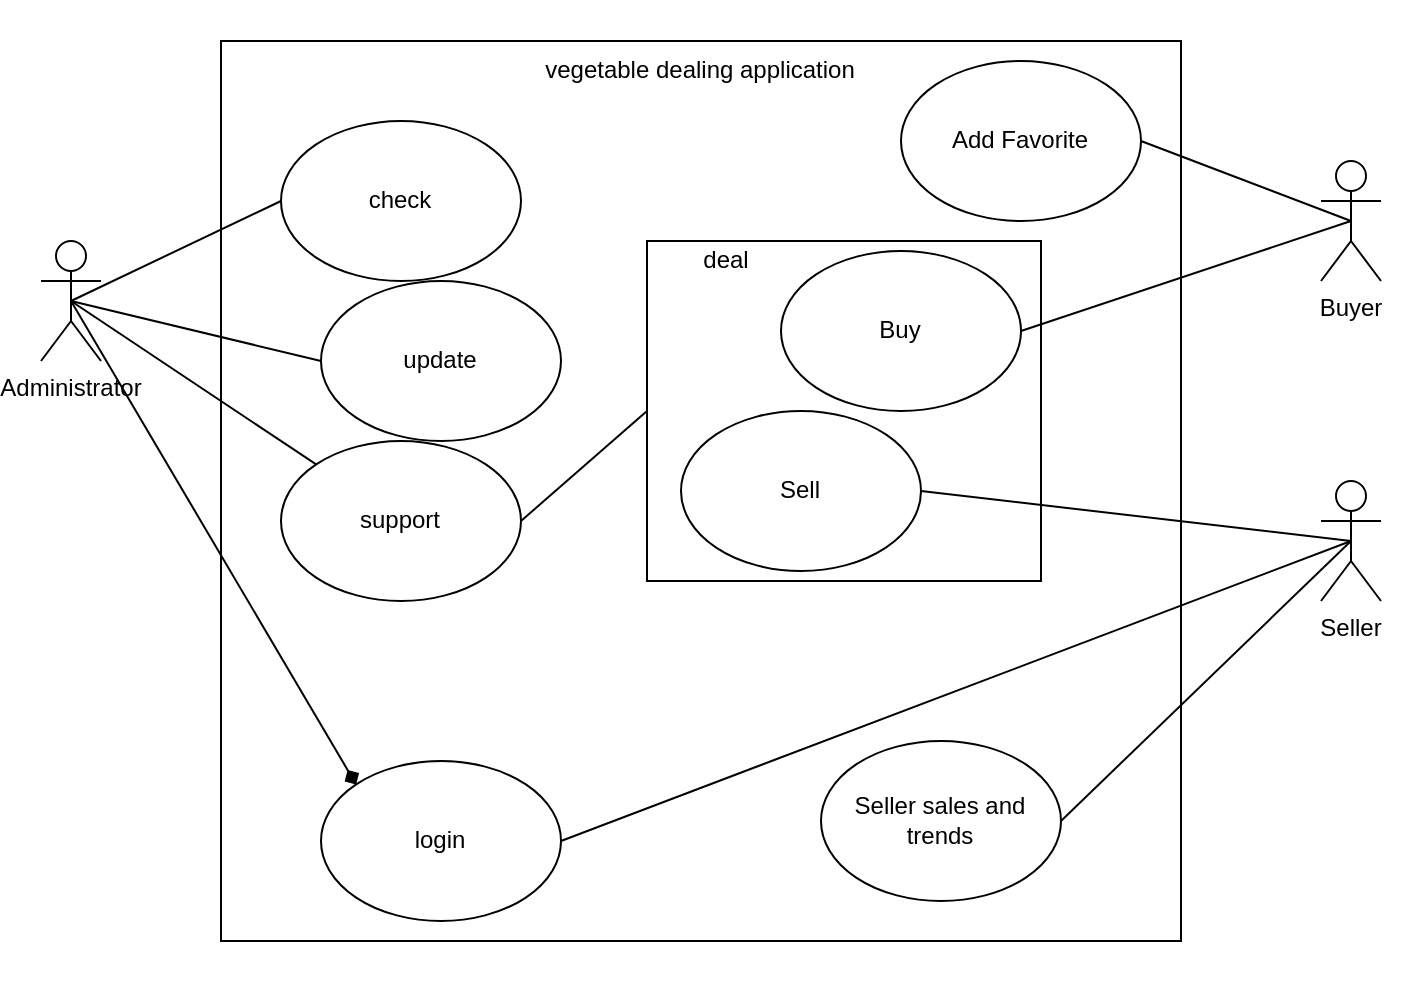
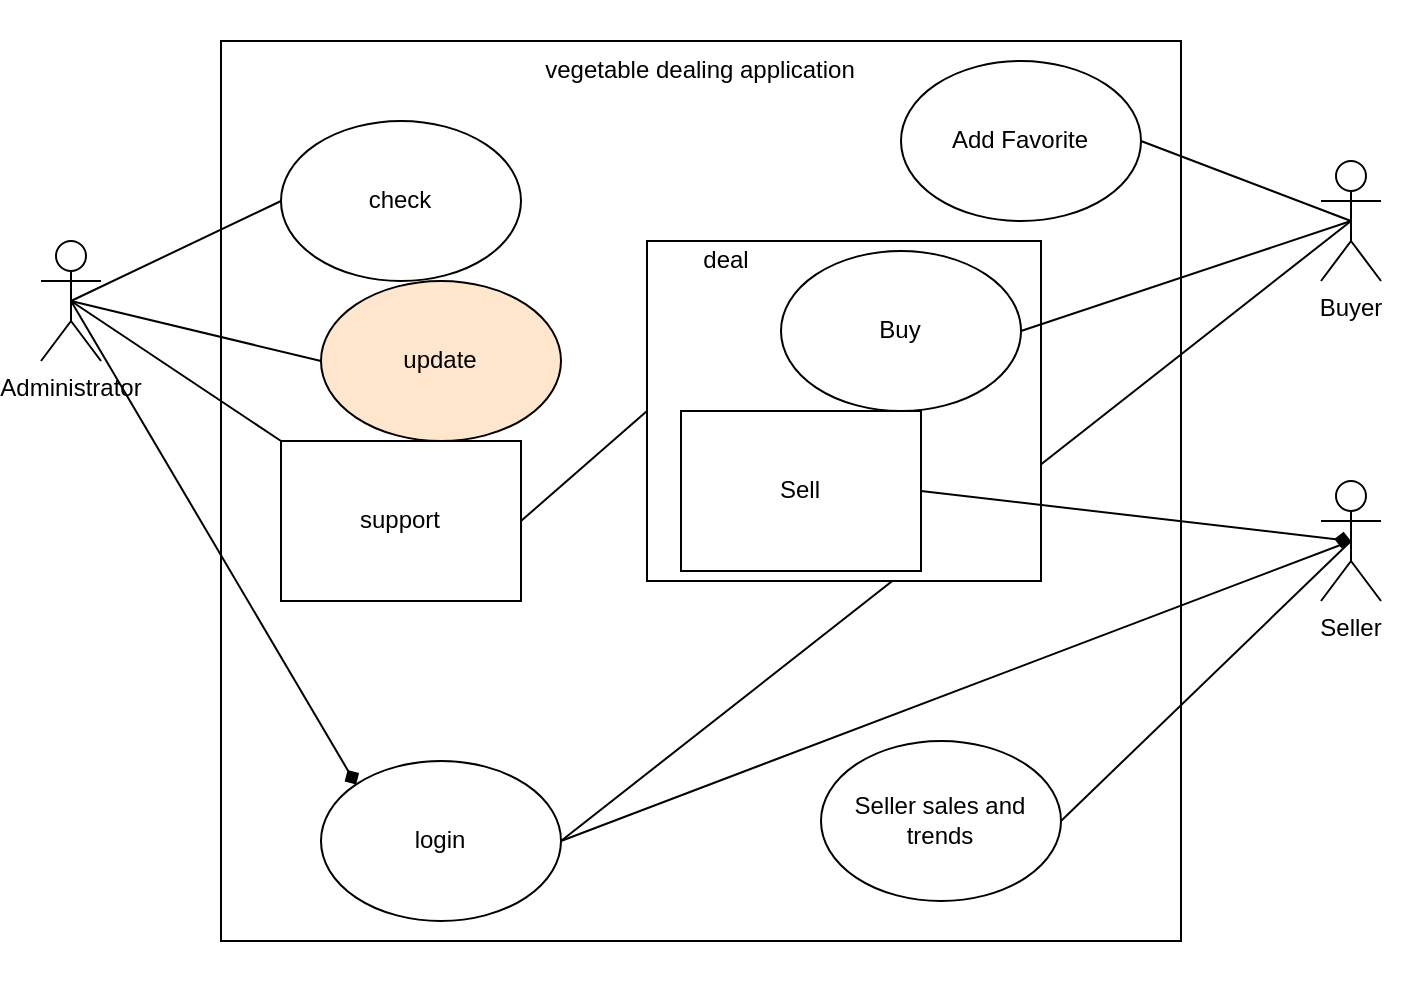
node "update": fillcolor #ffffff -> #ffe6cc
node "Sell": shape ellipse -> rectangle
node "support": shape ellipse -> rectangle
edge "Sell" -- "Seller": arrowhead none -> diamond
edge "Buyer" -- "login": added
